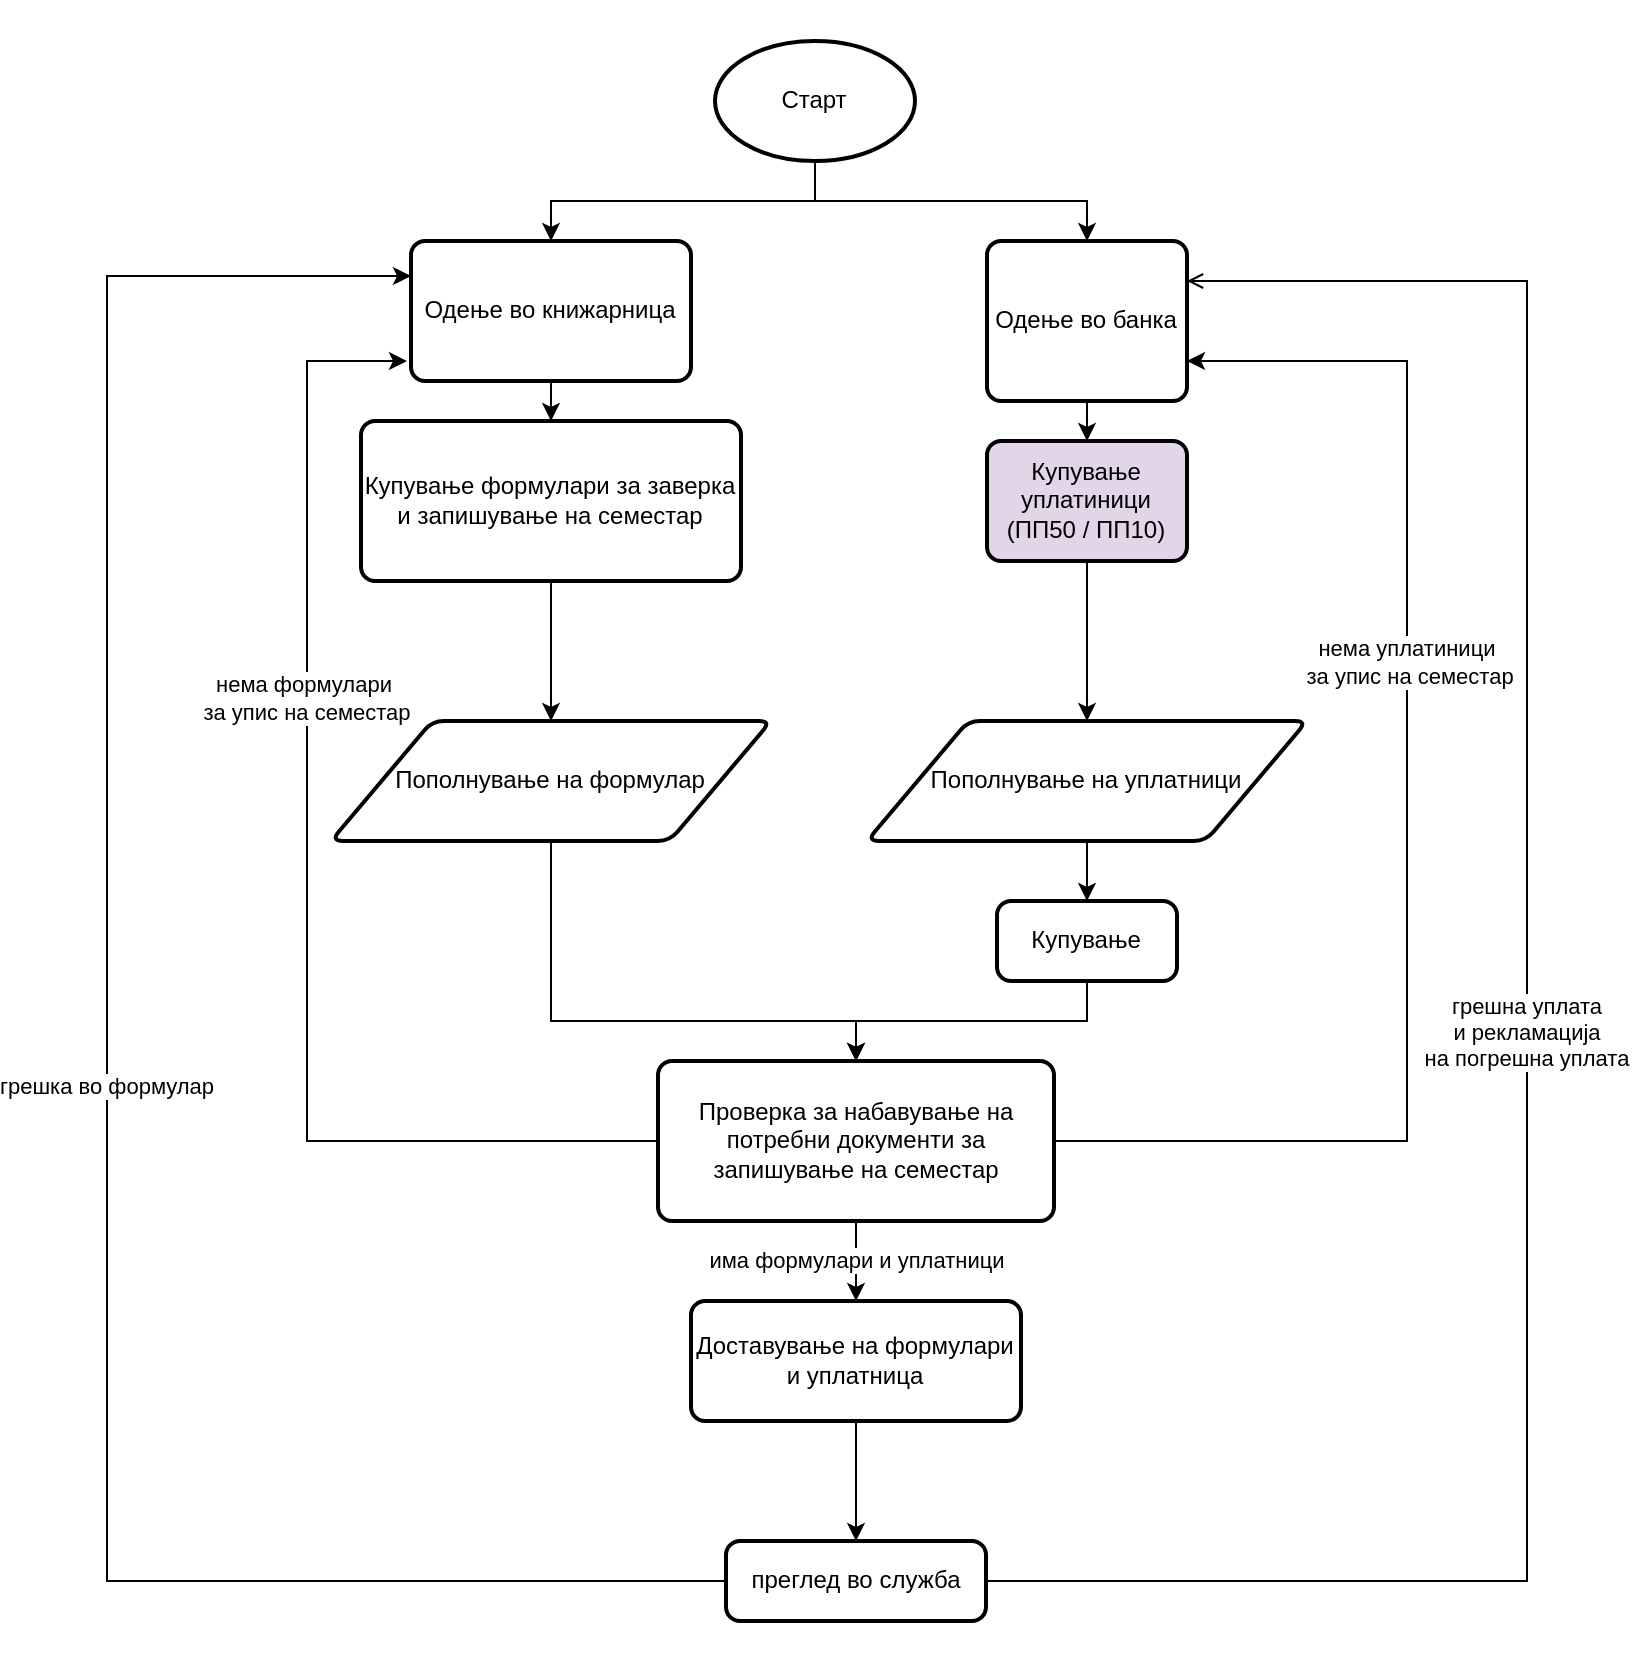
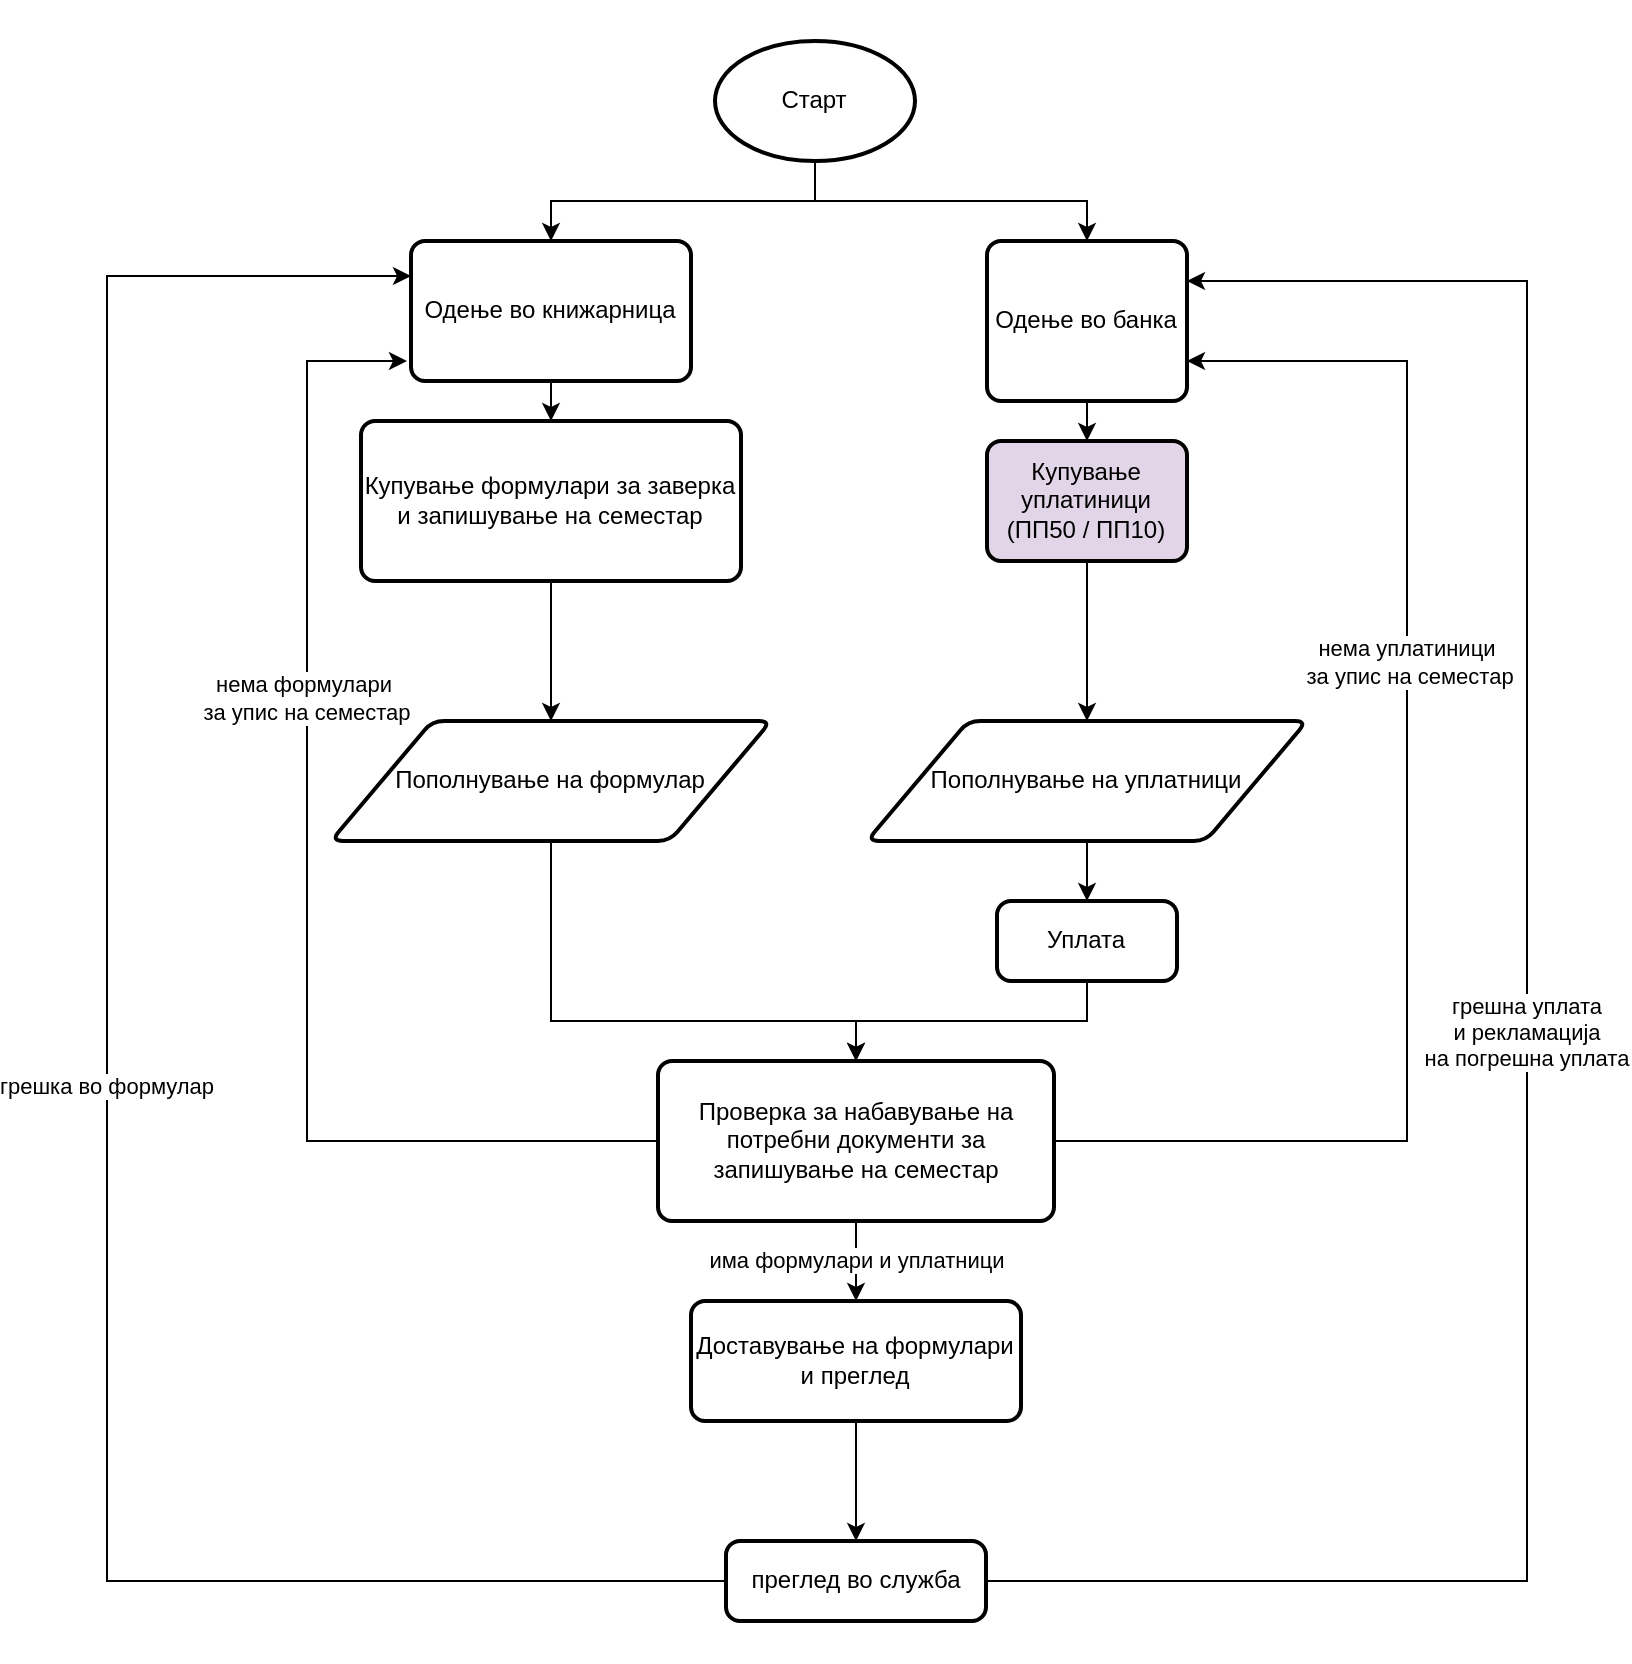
edge "преглед во служба" -> "Одење во банка": arrowhead open -> classic
node "Купување": label "Купување" -> "Уплата"
node "Доставување на формулари и уплатница": label "Доставување на формулари и уплатница" -> "Доставување на формулари и преглед"
